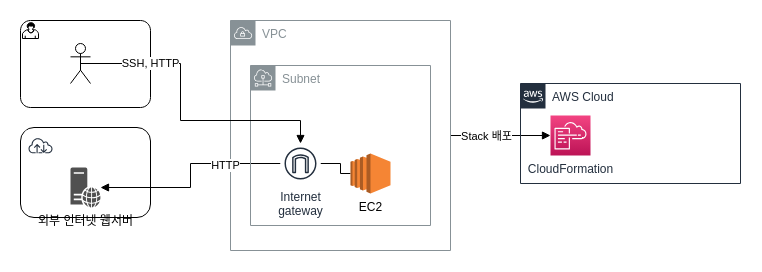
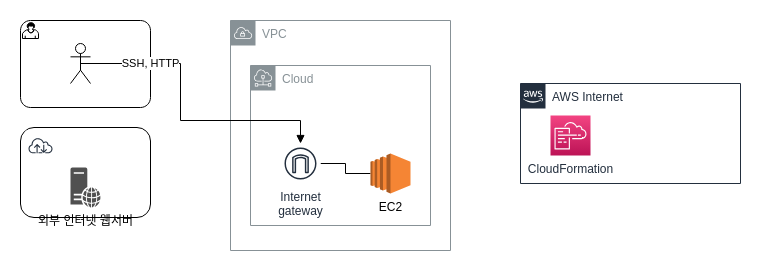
node "Subnet": label "Subnet" -> "Cloud"
node "AWS Cloud": label "AWS Cloud" -> "AWS Internet"
edge "VPC" -> "CloudFormation": removed, label "Stack 배포"
edge "Internet gateway" -> "외부 인터넷 웹서버": removed, label "HTTP"
node "EC2": moved (371, 174) -> (391, 174)
